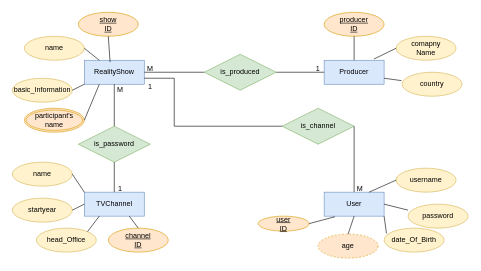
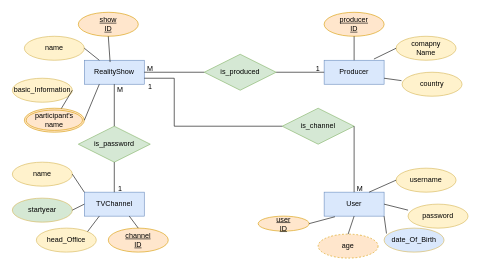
edge "RealityShow" -- "basic_Information": now "participant's name" -- "basic_Information"
node "startyear": fillcolor #fff2cc -> #d5e8d4
node "date_Of_Birth": fillcolor #fff2cc -> #dae8fc
